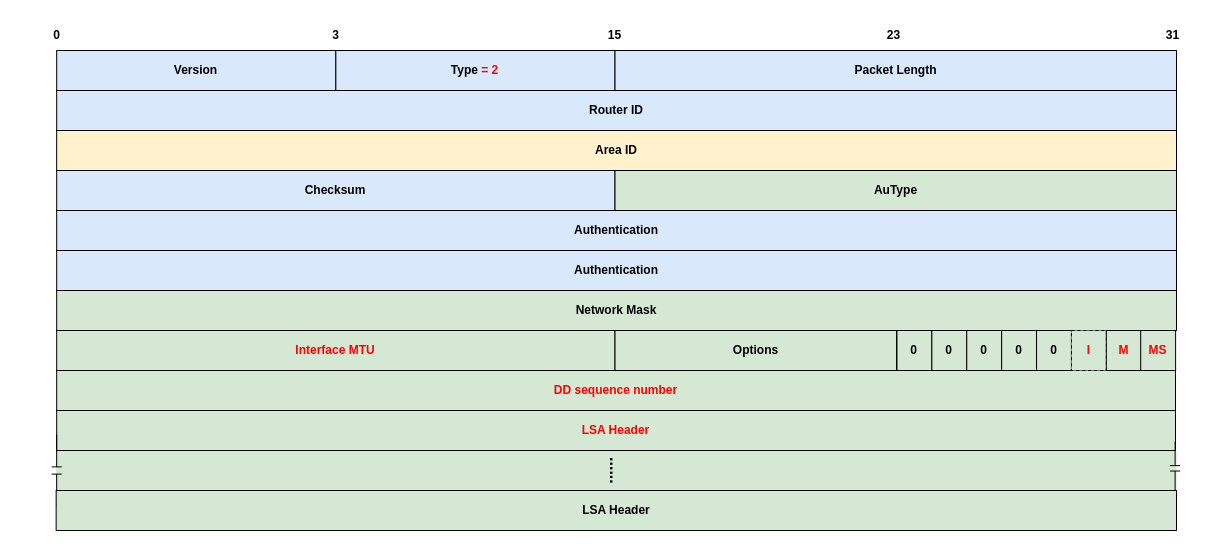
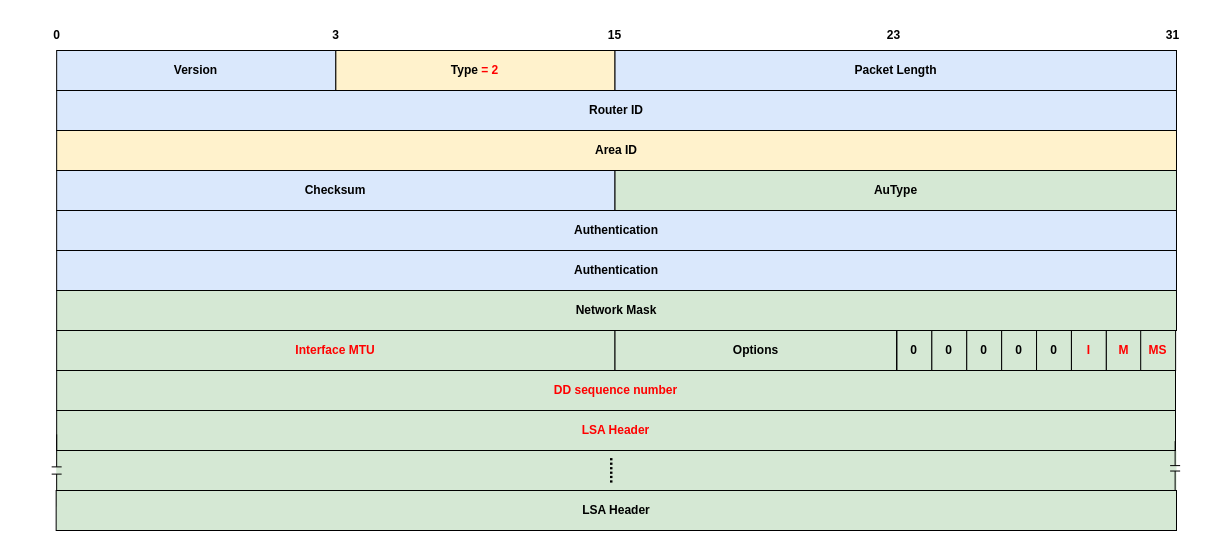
node "Type = 2": fillcolor #dae8fc -> #fff2cc
node "I": style dashed -> solid
